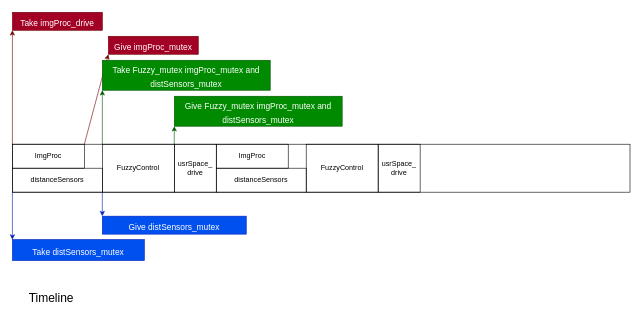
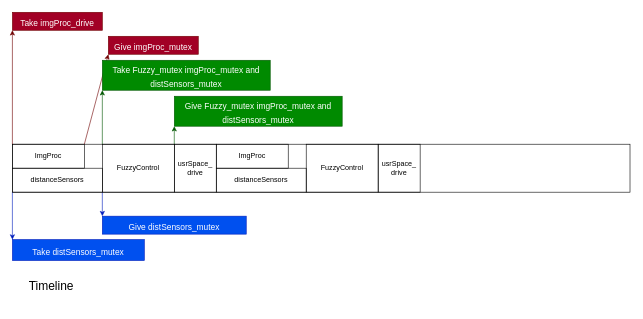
node "Timeline": moved (51, 297) -> (51, 285)
